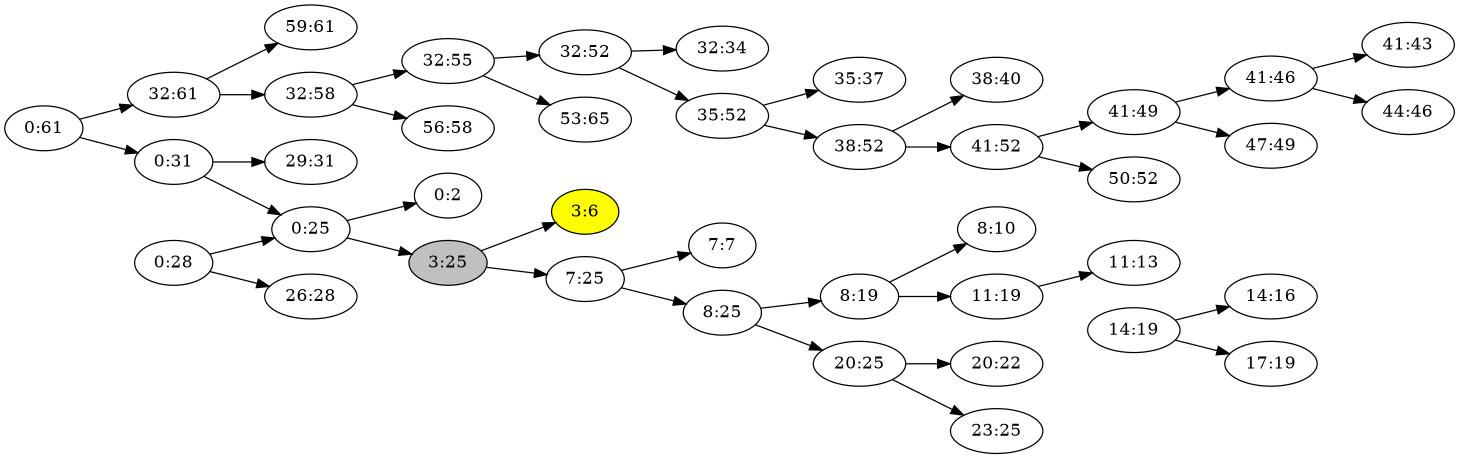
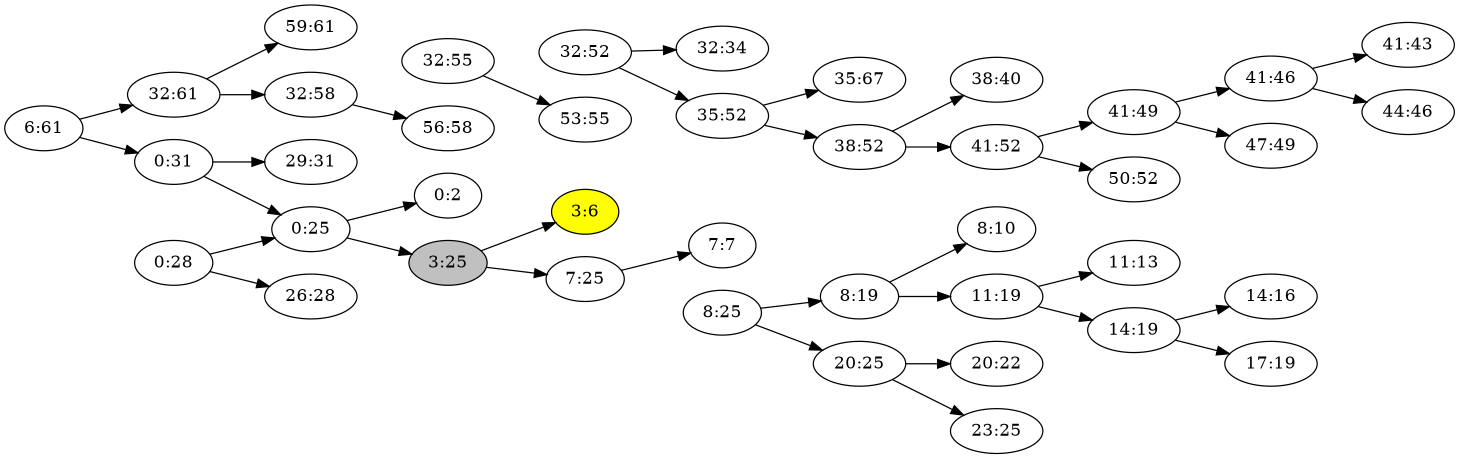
edge "32:55" -> "32:52": removed
edge "32:58" -> "32:55": removed
node "35:37": label "35:37" -> "35:67"
node "53:65": label "53:65" -> "53:55"
node "0:61": label "0:61" -> "6:61"
edge "7:25" -> "8:25": removed
edge "11:19" -> "14:19": added
